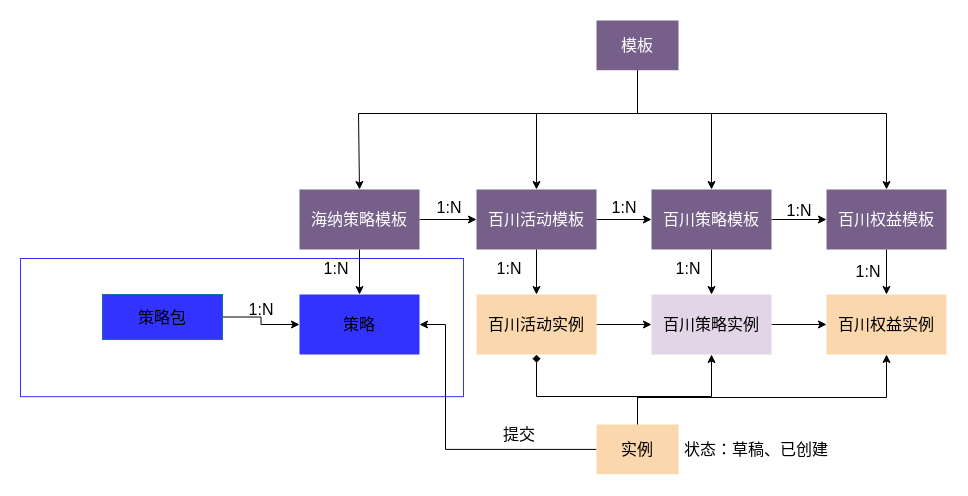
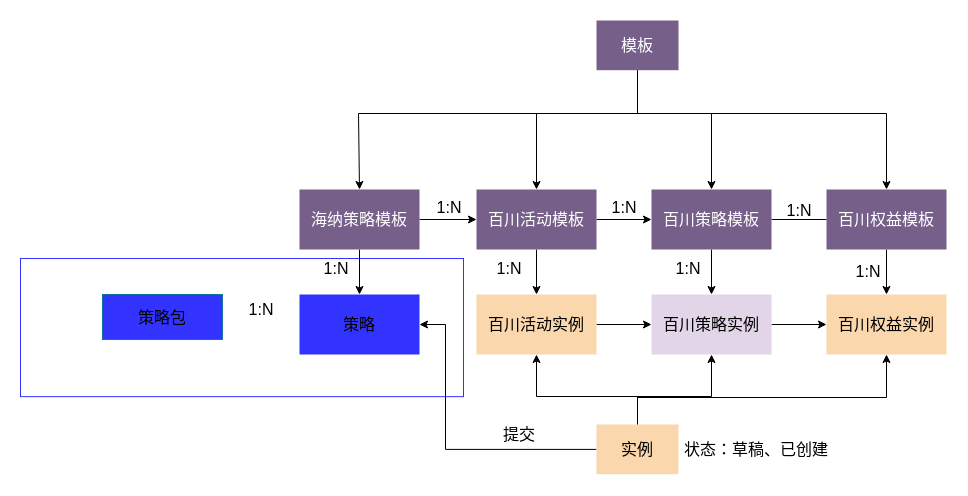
edge "百川策略模板" -> "百川权益模板": arrowhead classic -> none
edge "策略包" -> "策略": removed
edge "实例" -> "百川活动实例": arrowhead diamond -> classic
